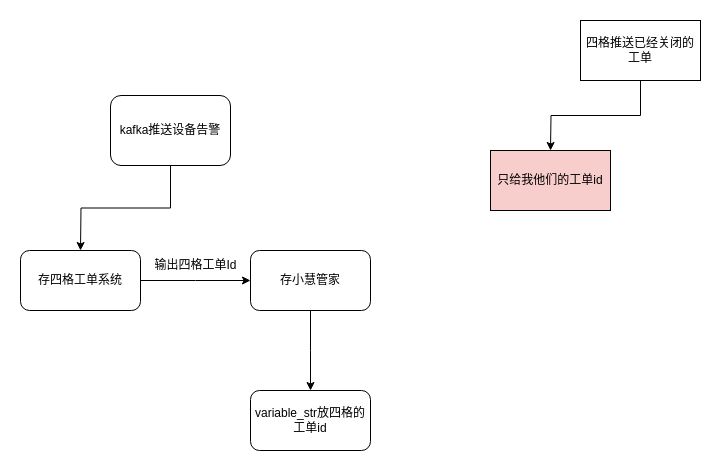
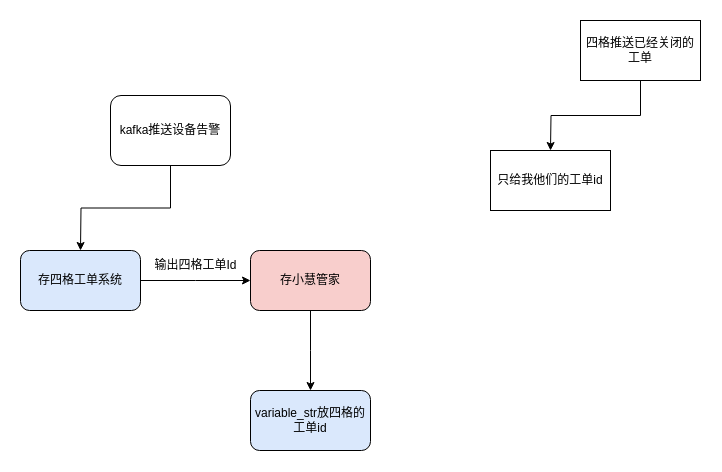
node "只给我他们的工单id": fillcolor #f8cecc -> #ffffff
node "存四格工单系统": fillcolor #ffffff -> #dae8fc
node "存小慧管家": fillcolor #ffffff -> #f8cecc
node "variable_str放四格的工单id": fillcolor #ffffff -> #dae8fc
